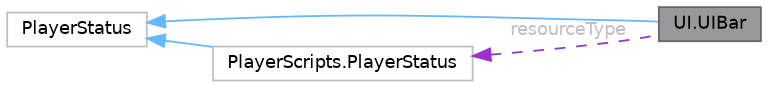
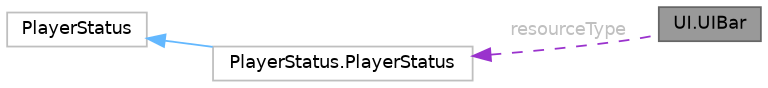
edge "UI.UIBar" -> "PlayerStatus": removed
node "PlayerScripts.PlayerStatus": label "PlayerScripts.PlayerStatus" -> "PlayerStatus.PlayerStatus"
